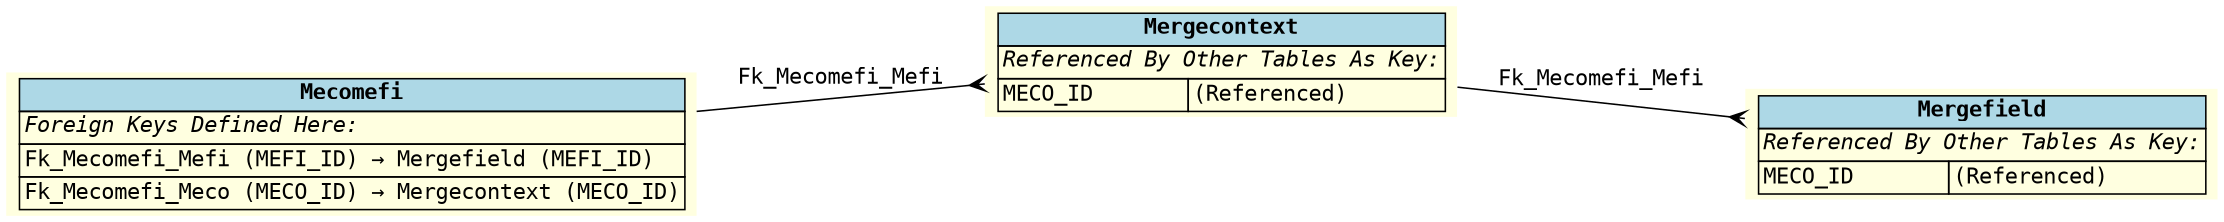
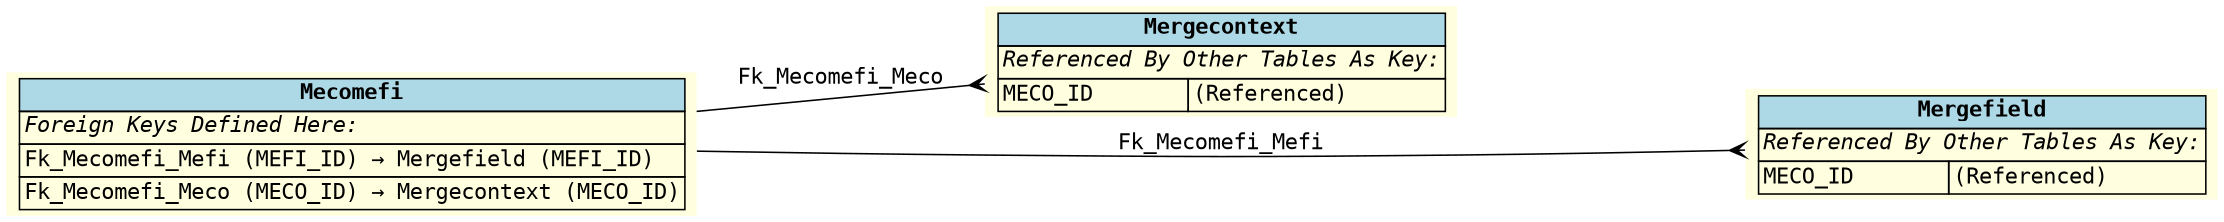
edge "Mergecontext" -- "Mecomefi": label " Fk_Mecomefi_Mefi " -> " Fk_Mecomefi_Meco "
edge "Mergecontext" -- "Mergefield": now "Mecomefi" -- "Mergefield"
